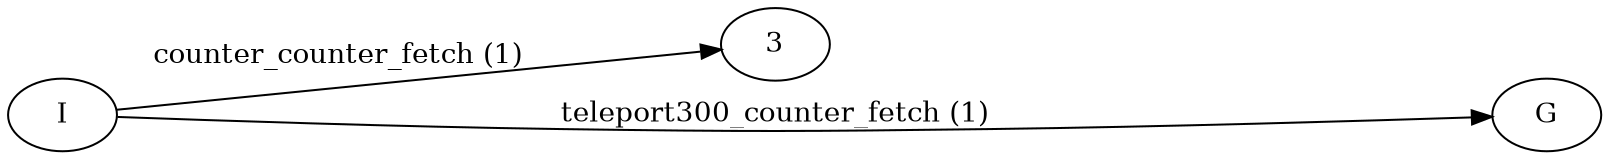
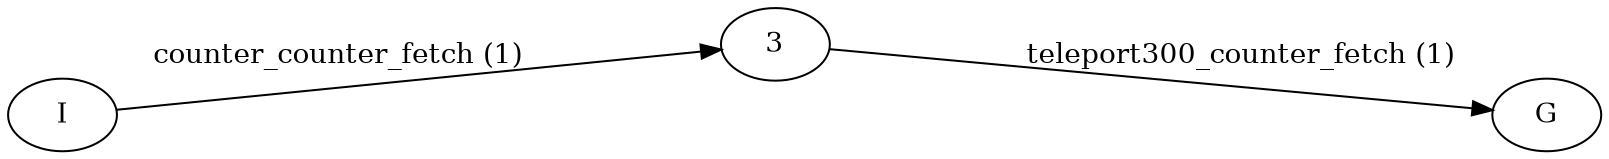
edge "I" -> "G": now "3" -> "G"
